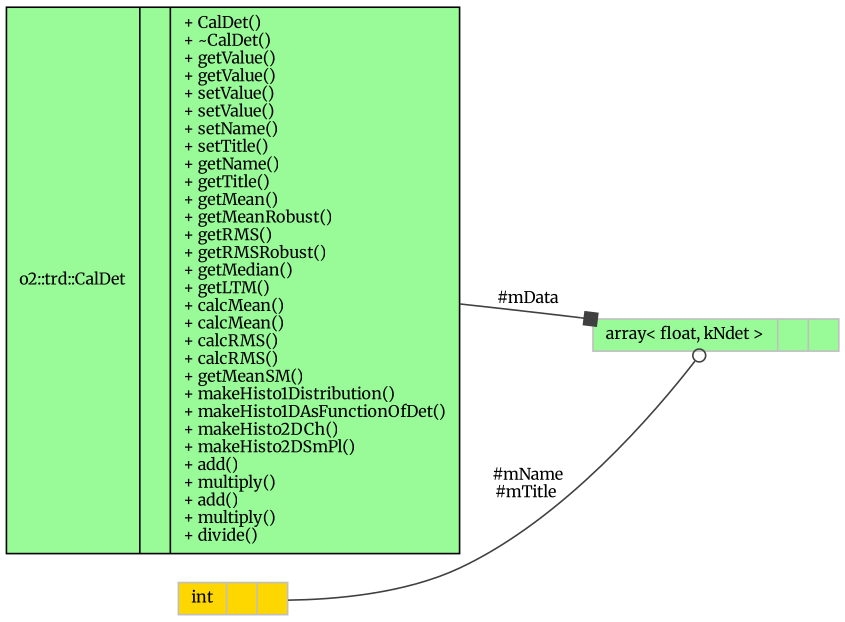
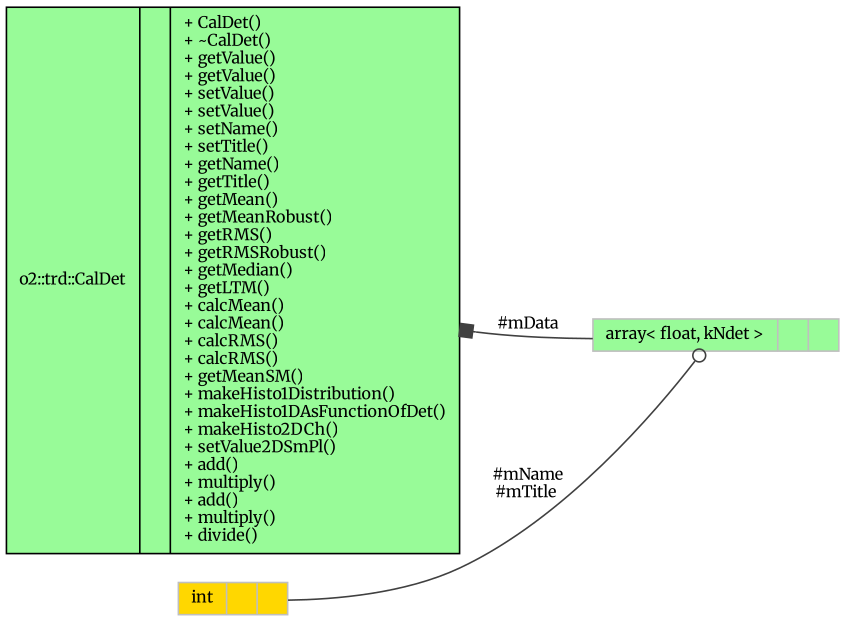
edge "o2::trd::CalDet" -> "array< float, kNdet >": reversed
node "o2::trd::CalDet": text "+ makeHisto2DSmPl()" -> "+ setValue2DSmPl()"
